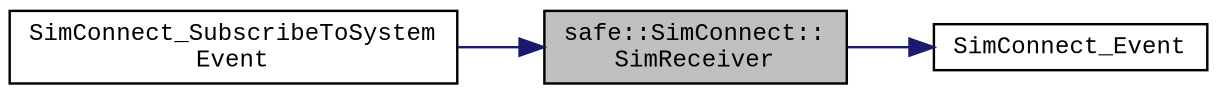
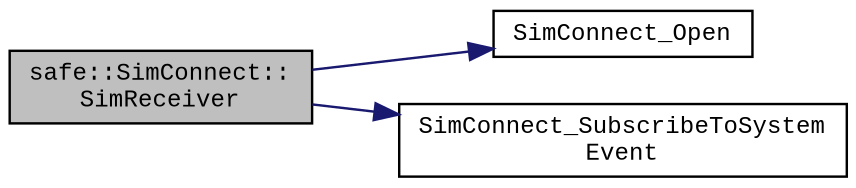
edge "SimConnect_SubscribeToSystem Event" -> "safe::SimConnect:: SimReceiver": reversed
node "SimConnect_Event": label "SimConnect_Event" -> "SimConnect_Open"
